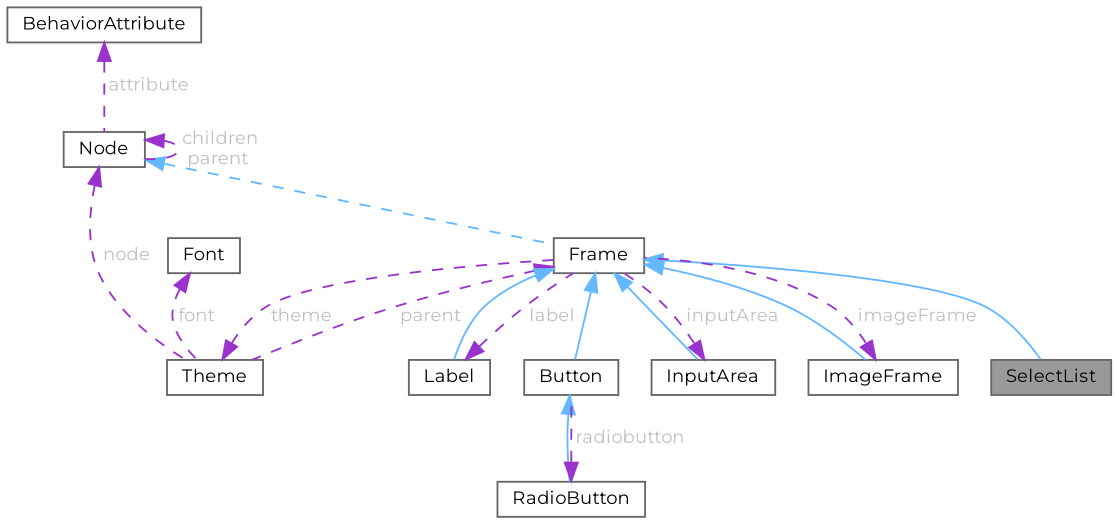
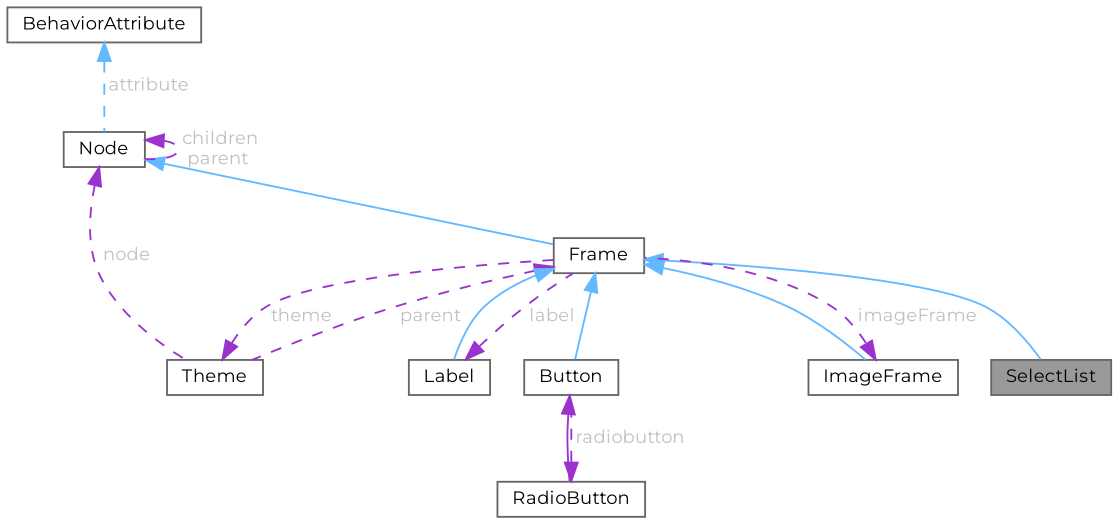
edge "Node" -> "BehaviorAttribute": color darkorchid3 -> steelblue1
edge "Frame" -> "Node": style dashed -> solid
node "Font": removed
node "InputArea": removed
edge "RadioButton" -> "Button": color steelblue1 -> darkorchid3
